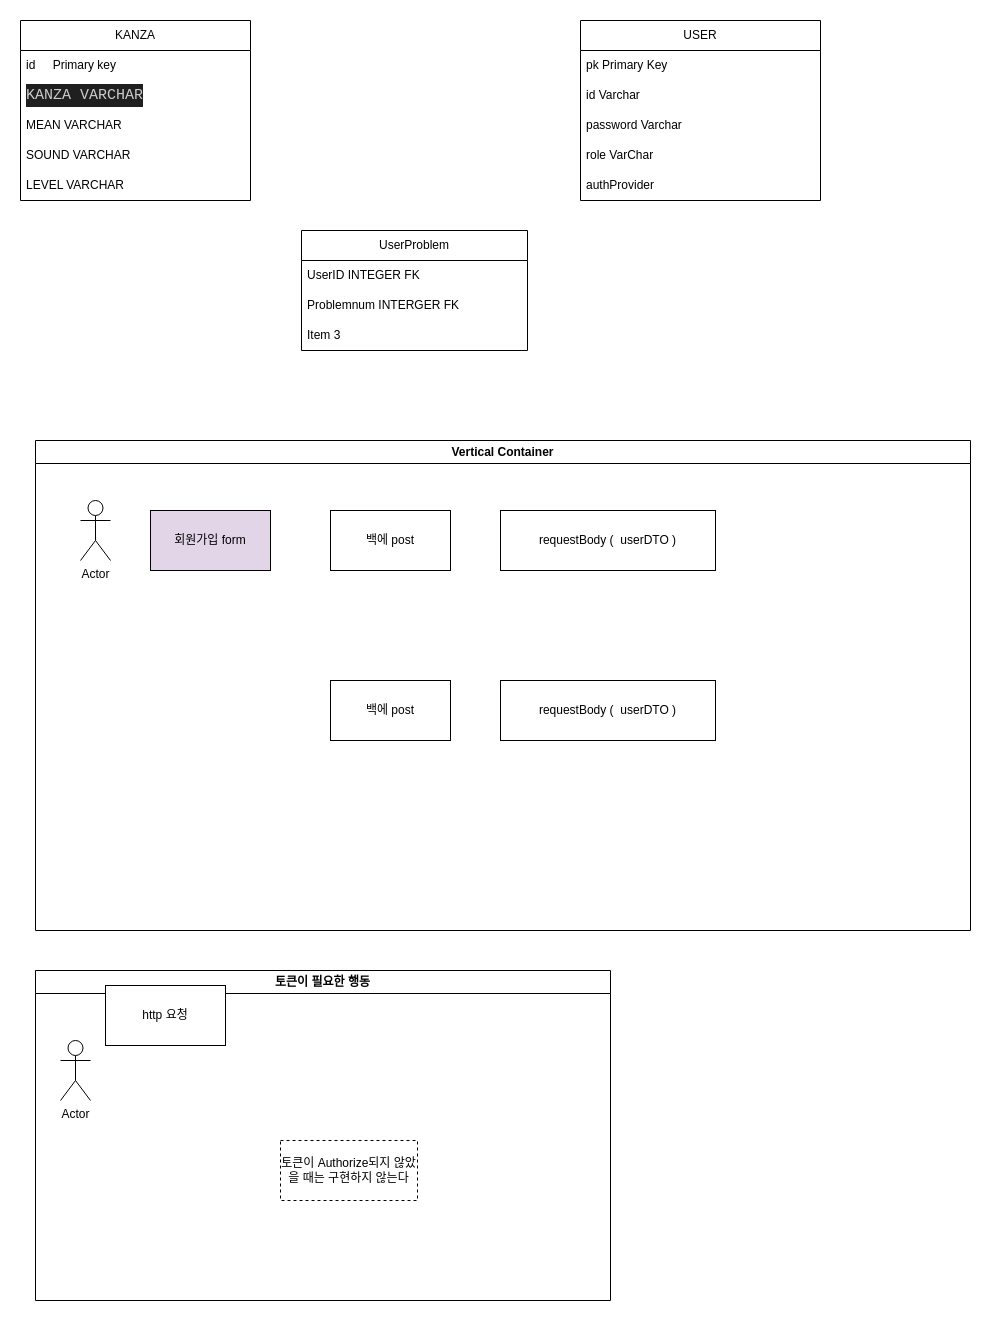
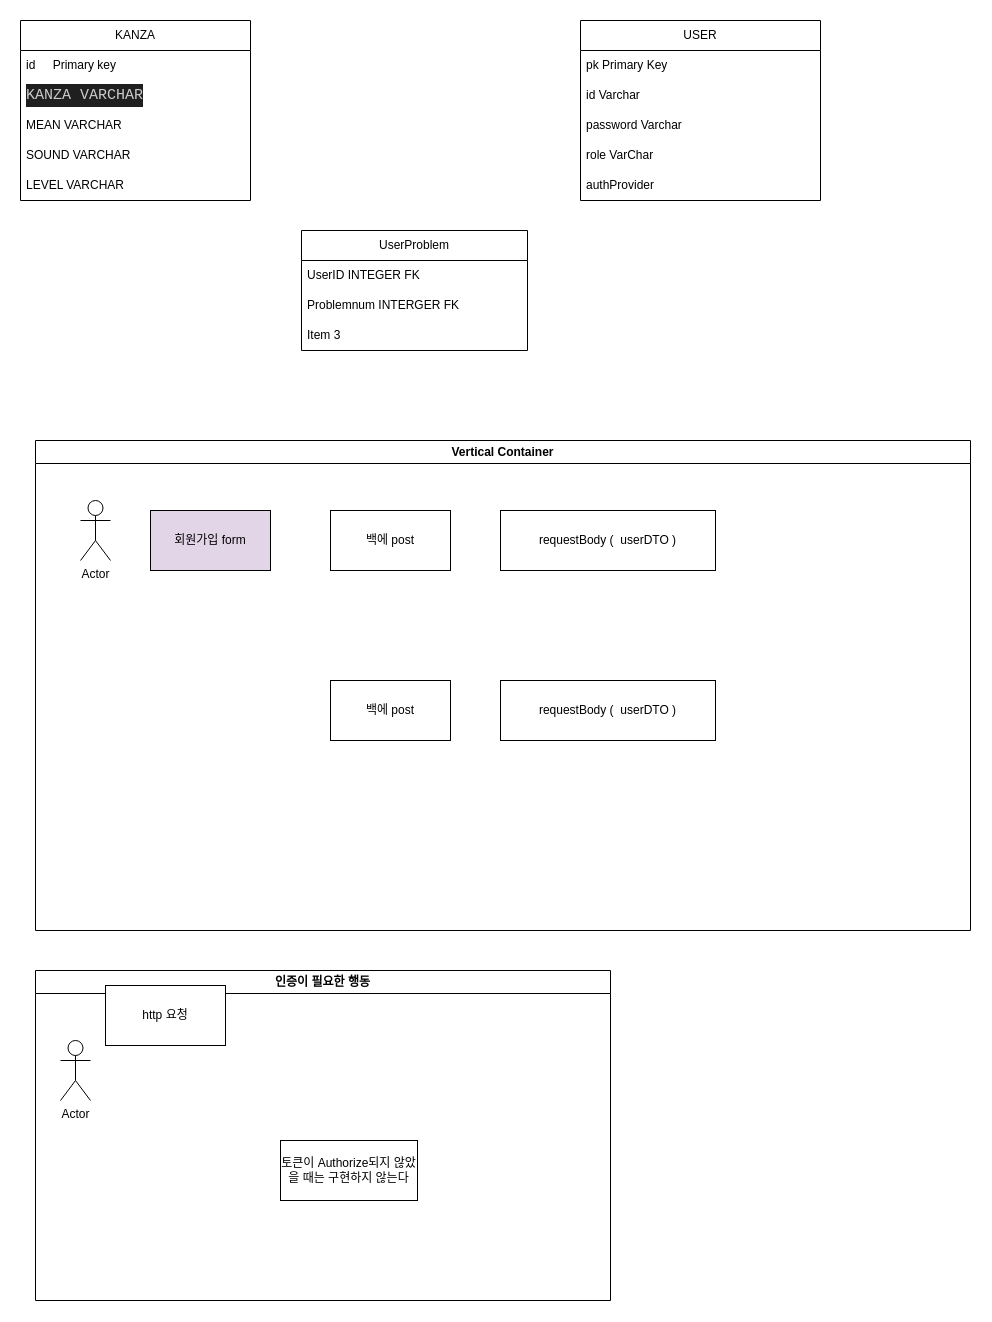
node "토큰이 필요한 행동": label "토큰이 필요한 행동" -> "인증이 필요한 행동"
node "토큰이 Authorize되지 않았을 때는 구현하지 않는다": style dashed -> solid
